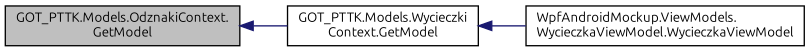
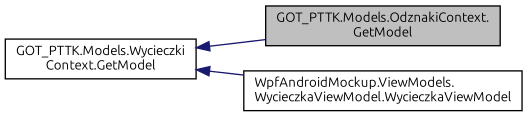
edge "GOT_PTTK.Models.Wycieczki Context.GetModel" -> "GOT_PTTK.Models.OdznakiContext. GetModel": reversed
